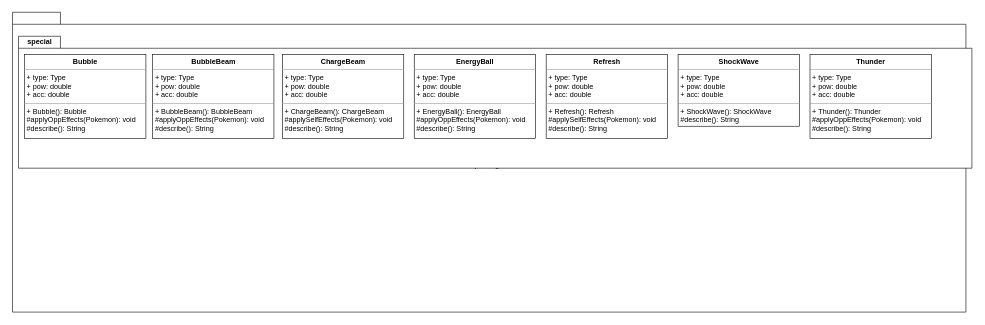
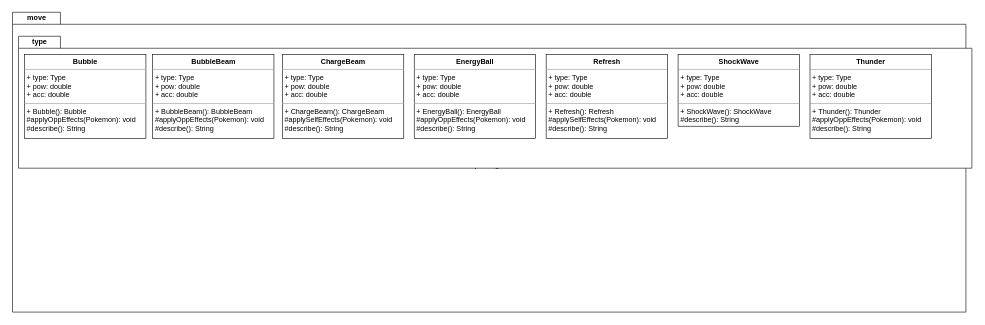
node "move": added
node "special": label "special" -> "type"
